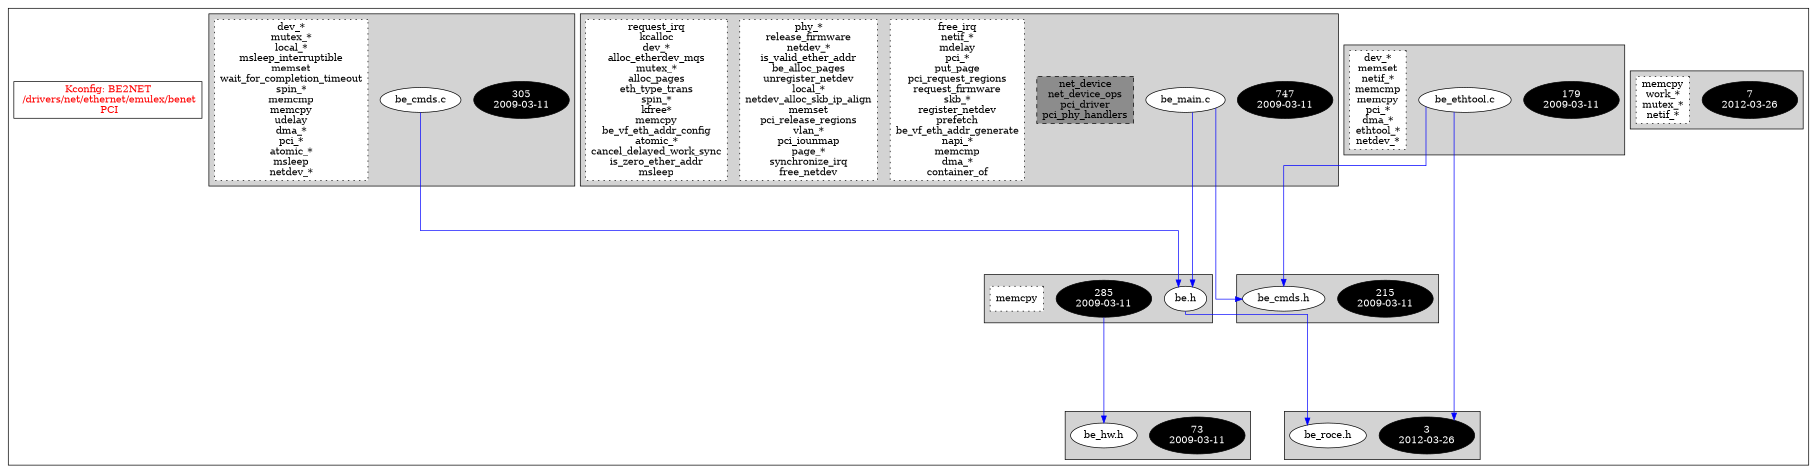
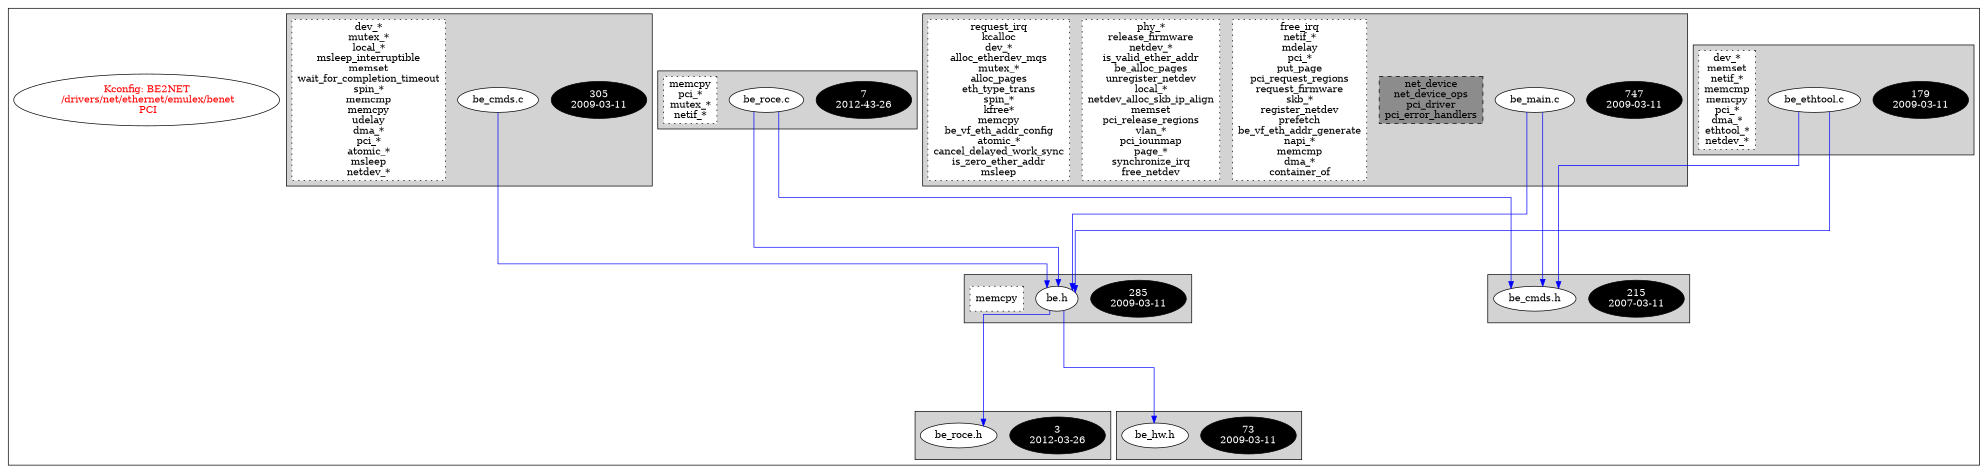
node "Kconfig: BE2NET /drivers/net/ethernet/emulex/benet PCI": shape box -> ellipse
node "be_roce.c": added
node "net_device net_device_ops pci_driver pci_phy_handlers": label "net_device net_device_ops pci_driver pci_phy_handlers" -> "net_device net_device_ops pci_driver pci_error_handlers"
node "memcpy work_* mutex_* netif_*": label "memcpy work_* mutex_* netif_*" -> "memcpy pci_* mutex_* netif_*"
node "7 2012-03-26": label "7 2012-03-26" -> "7 2012-43-26"
edge "be_ethtool.c" -> "3 2012-03-26": now "be_ethtool.c" -> "be.h"
node "215 2009-03-11": label "215 2009-03-11" -> "215 2007-03-11"
edge "285 2009-03-11" -> "be_hw.h": now "be.h" -> "be_hw.h"
